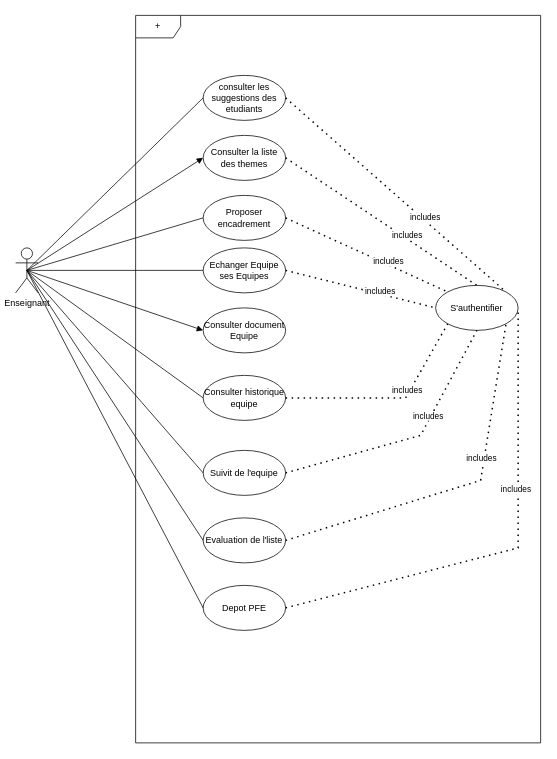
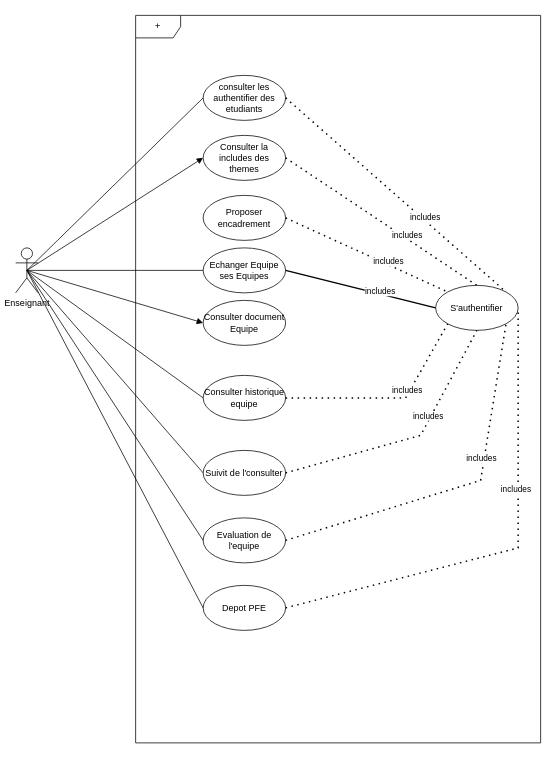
node "consulter les suggestions des etudiants": label "consulter les suggestions des etudiants" -> "consulter les authentifier des etudiants"
node "Consulter la liste des themes": label "Consulter la liste des themes" -> "Consulter la includes des themes"
edge "Proposer encadrement" -- "Enseignant": removed
edge "Echanger Equipe ses Equipes" -- "S'authentifier": style dashed -> solid
node "Consulter document Equipe": moved (244, 330) -> (244, 323)
node "Suivit de l'equipe": label "Suivit de l'equipe" -> "Suivit de l'consulter"
node "Evaluation de l'liste": label "Evaluation de l'liste" -> "Evaluation de l'equipe"
